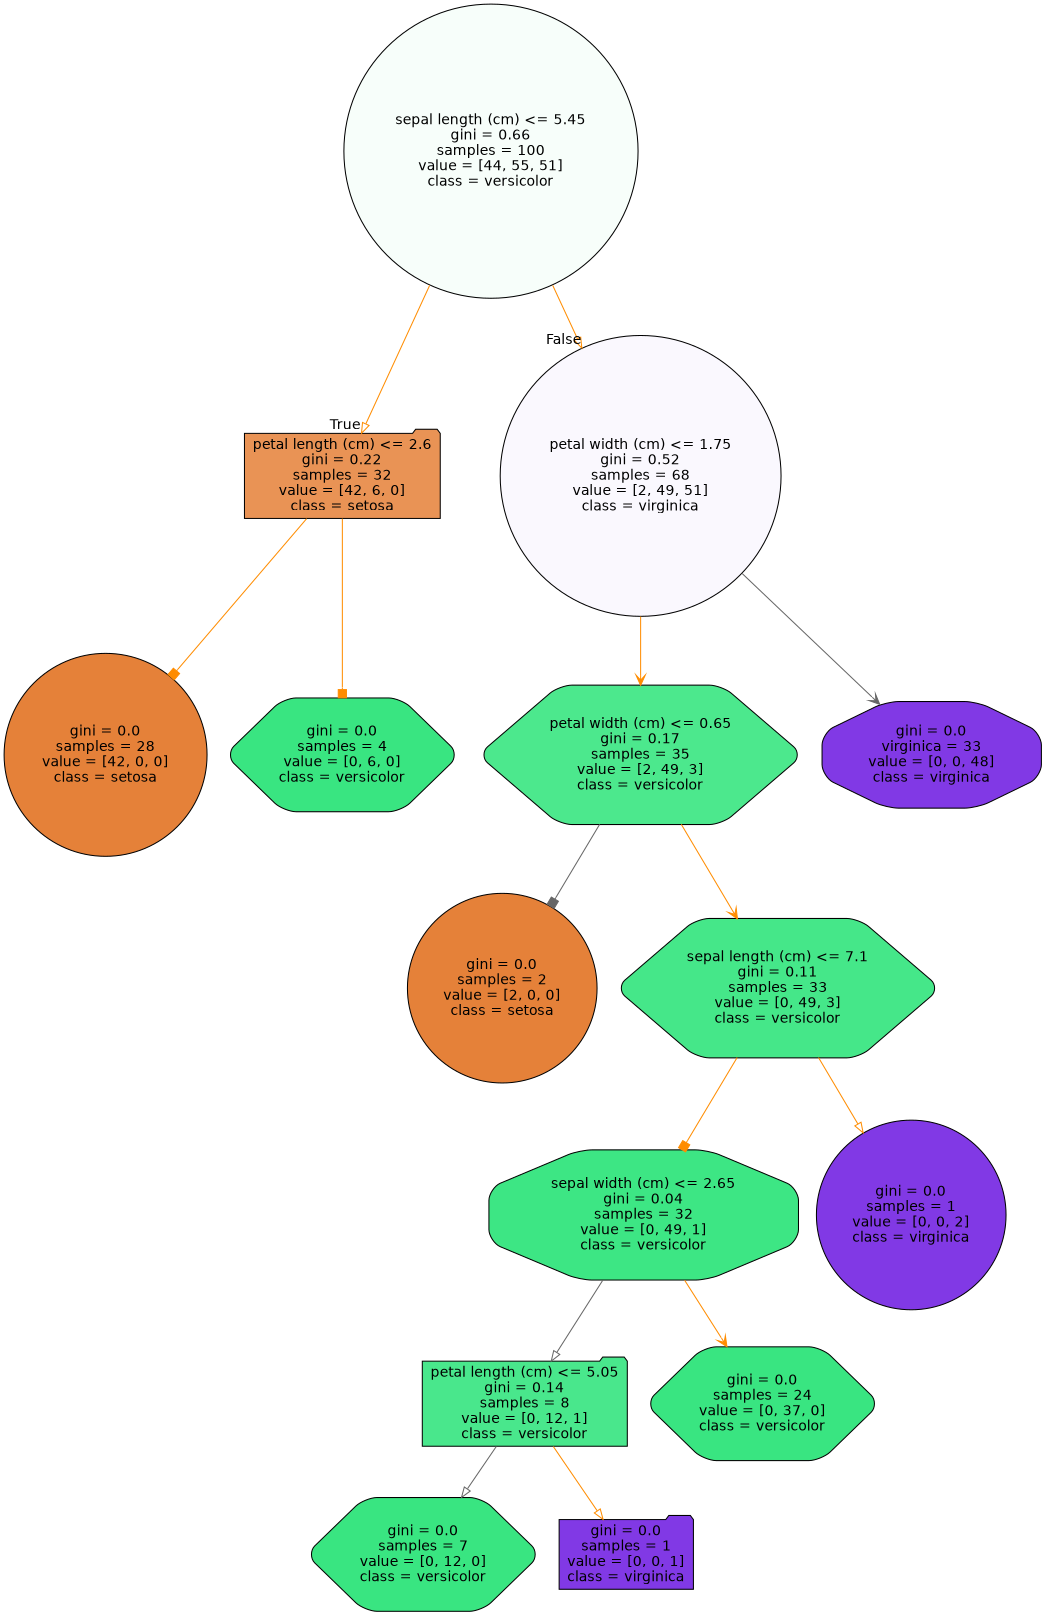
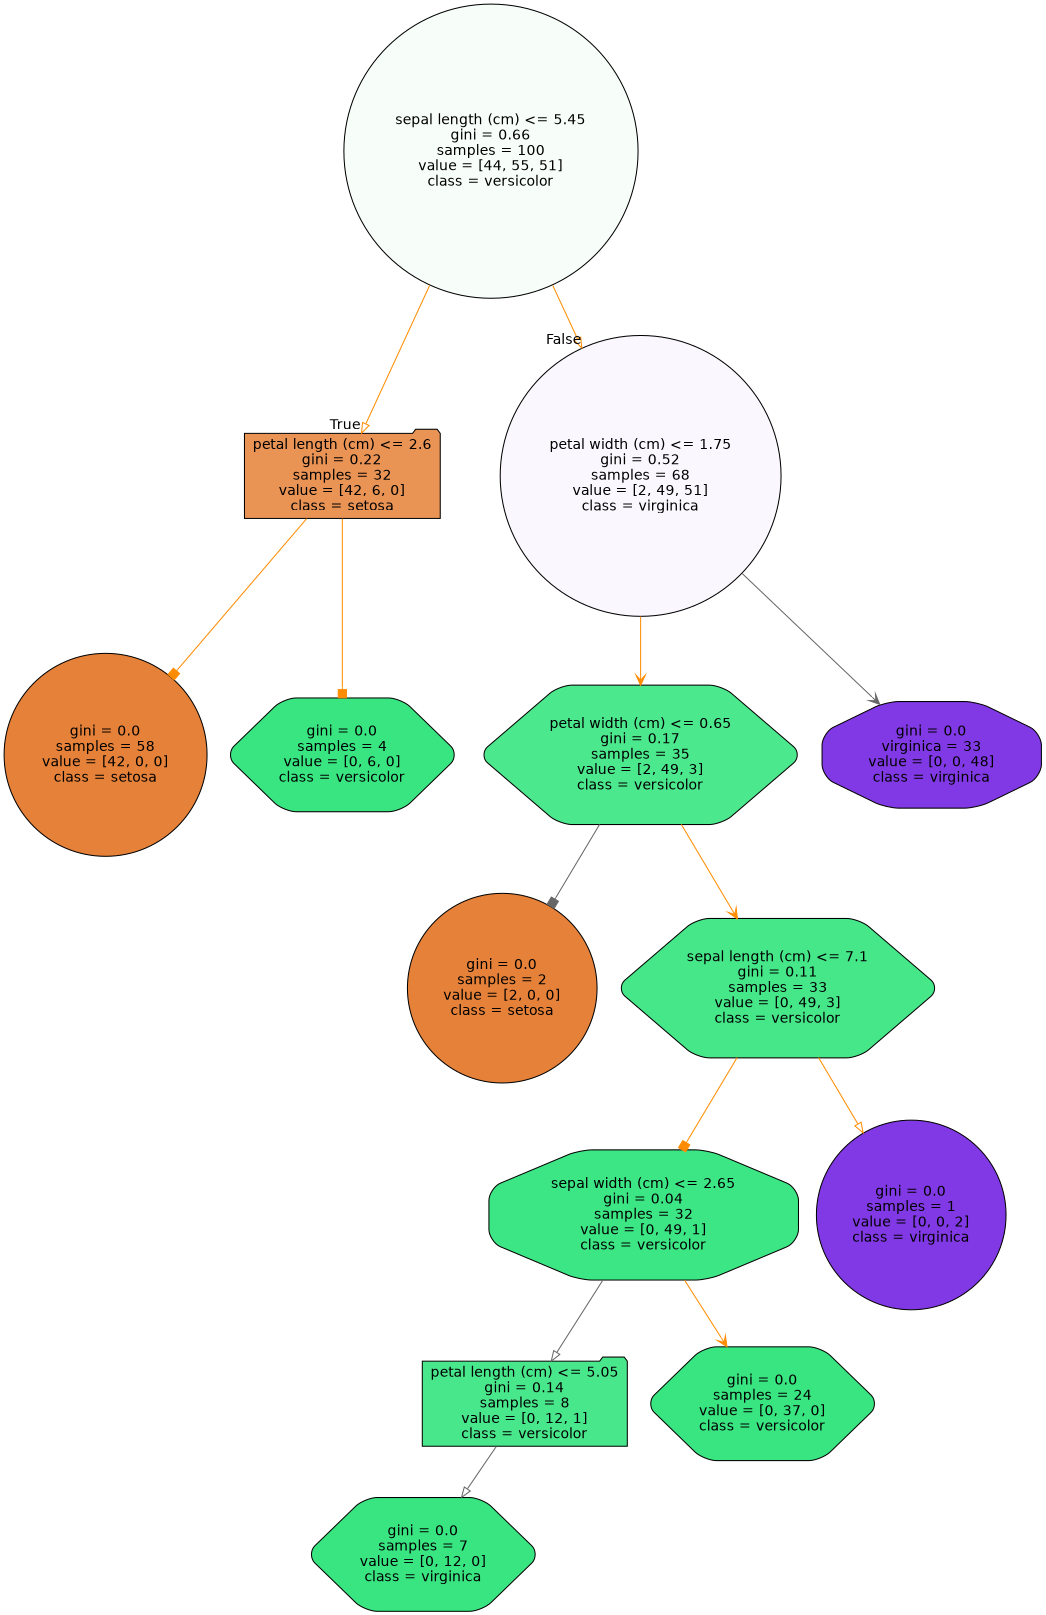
node "gini = 0.0 samples = 28 value = [42, 0, 0] class = setosa": label "gini = 0.0 samples = 28 value = [42, 0, 0] class = setosa" -> "gini = 0.0 samples = 58 value = [42, 0, 0] class = setosa"
node "gini = 0.0 samples = 7 value = [0, 12, 0] class = versicolor": label "gini = 0.0 samples = 7 value = [0, 12, 0] class = versicolor" -> "gini = 0.0 samples = 7 value = [0, 12, 0] class = virginica"
node "gini = 0.0 samples = 1 value = [0, 0, 1] class = virginica": removed
